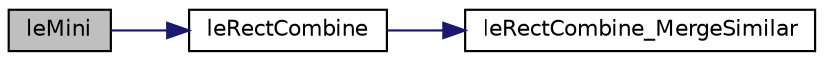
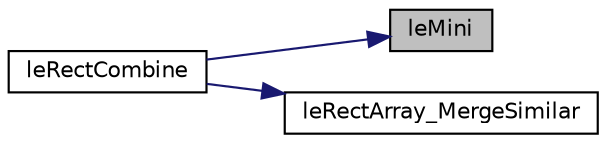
edge "leMini" -> "leRectCombine": reversed
node "leRectCombine_MergeSimilar": label "leRectCombine_MergeSimilar" -> "leRectArray_MergeSimilar"
